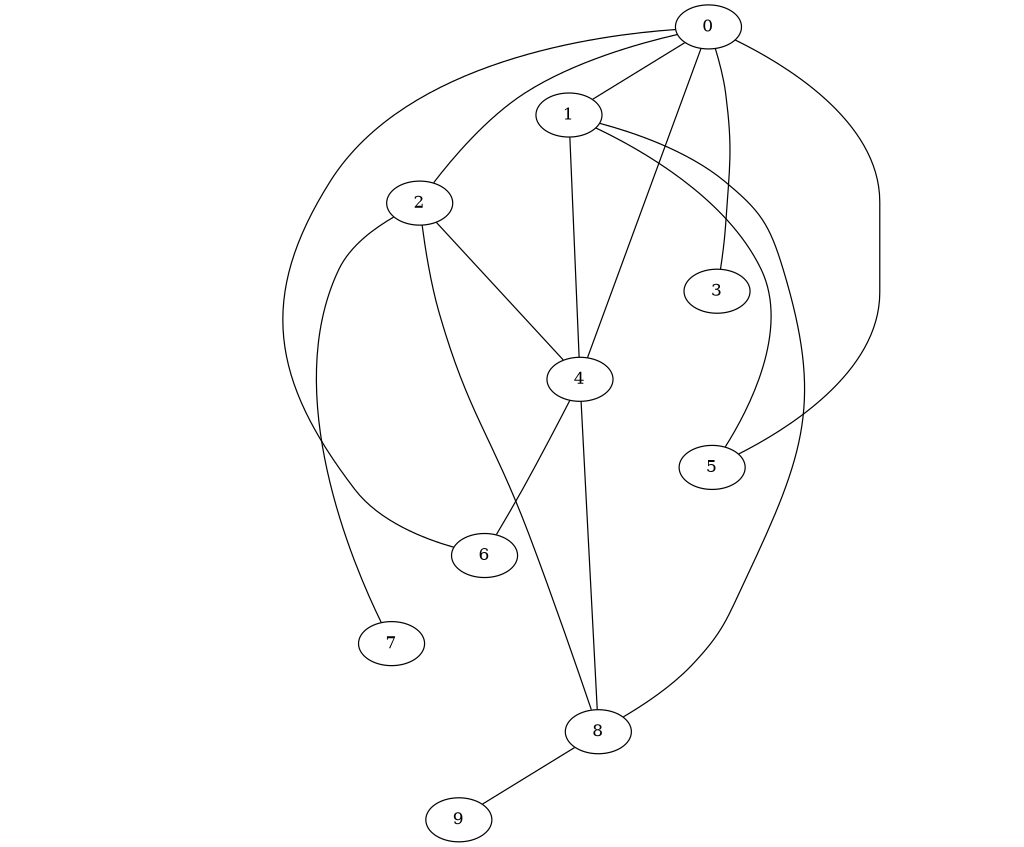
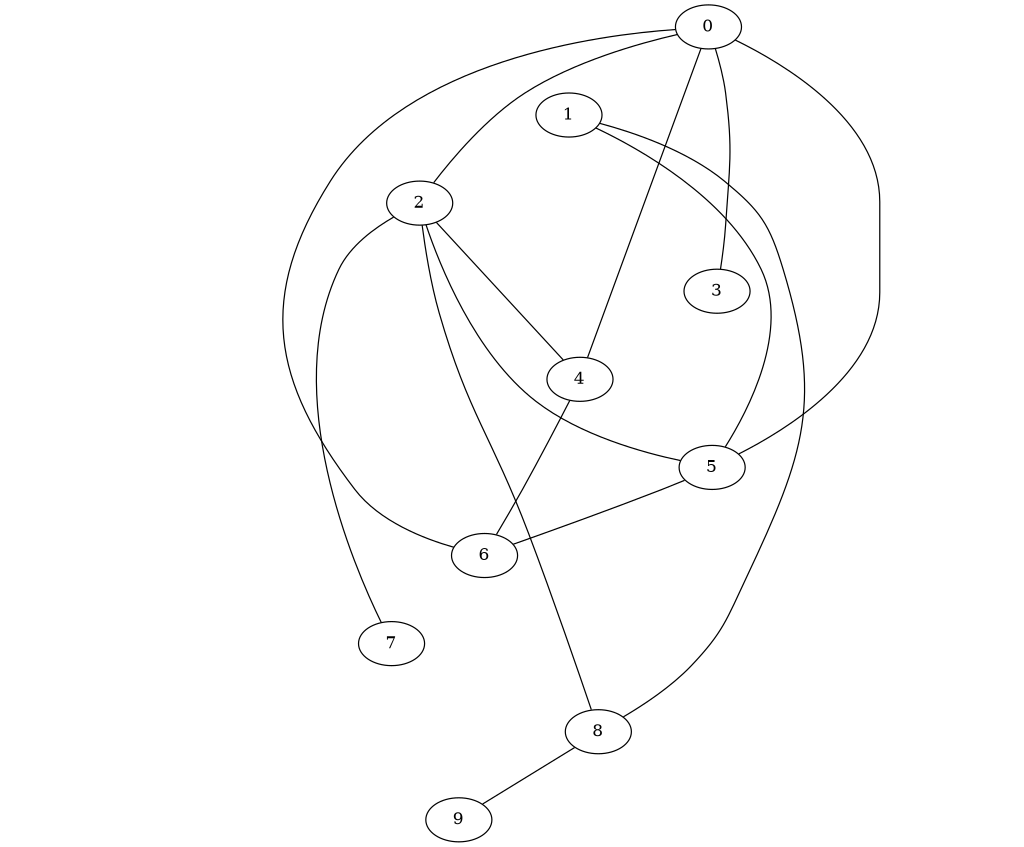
edge "0" -- "1": removed
edge "1" -- "4": removed
edge "2" -- "5": added
edge "5" -- "6": added
edge "4" -- "8": removed
